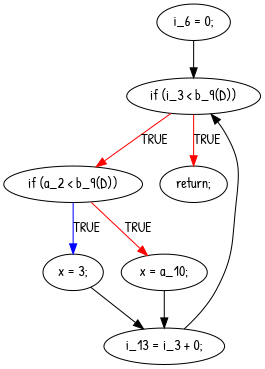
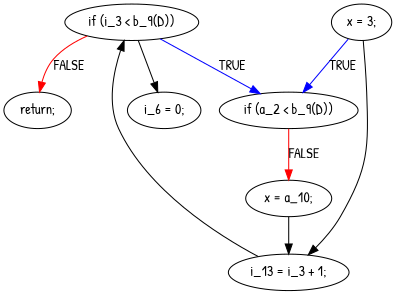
edge "i_6 = 0;" -> "if (i_3 < b_9(D))": reversed
edge "if (i_3 < b_9(D))" -> "if (a_2 < b_9(D))": color red -> blue
edge "if (i_3 < b_9(D))" -> "return;": label "TRUE" -> "FALSE"
edge "if (a_2 < b_9(D))" -> "x = 3;": reversed
edge "if (a_2 < b_9(D))" -> "x = a_10;": label "TRUE" -> "FALSE"
node "i_13 = i_3 + 0;": label "i_13 = i_3 + 0;" -> "i_13 = i_3 + 1;"
